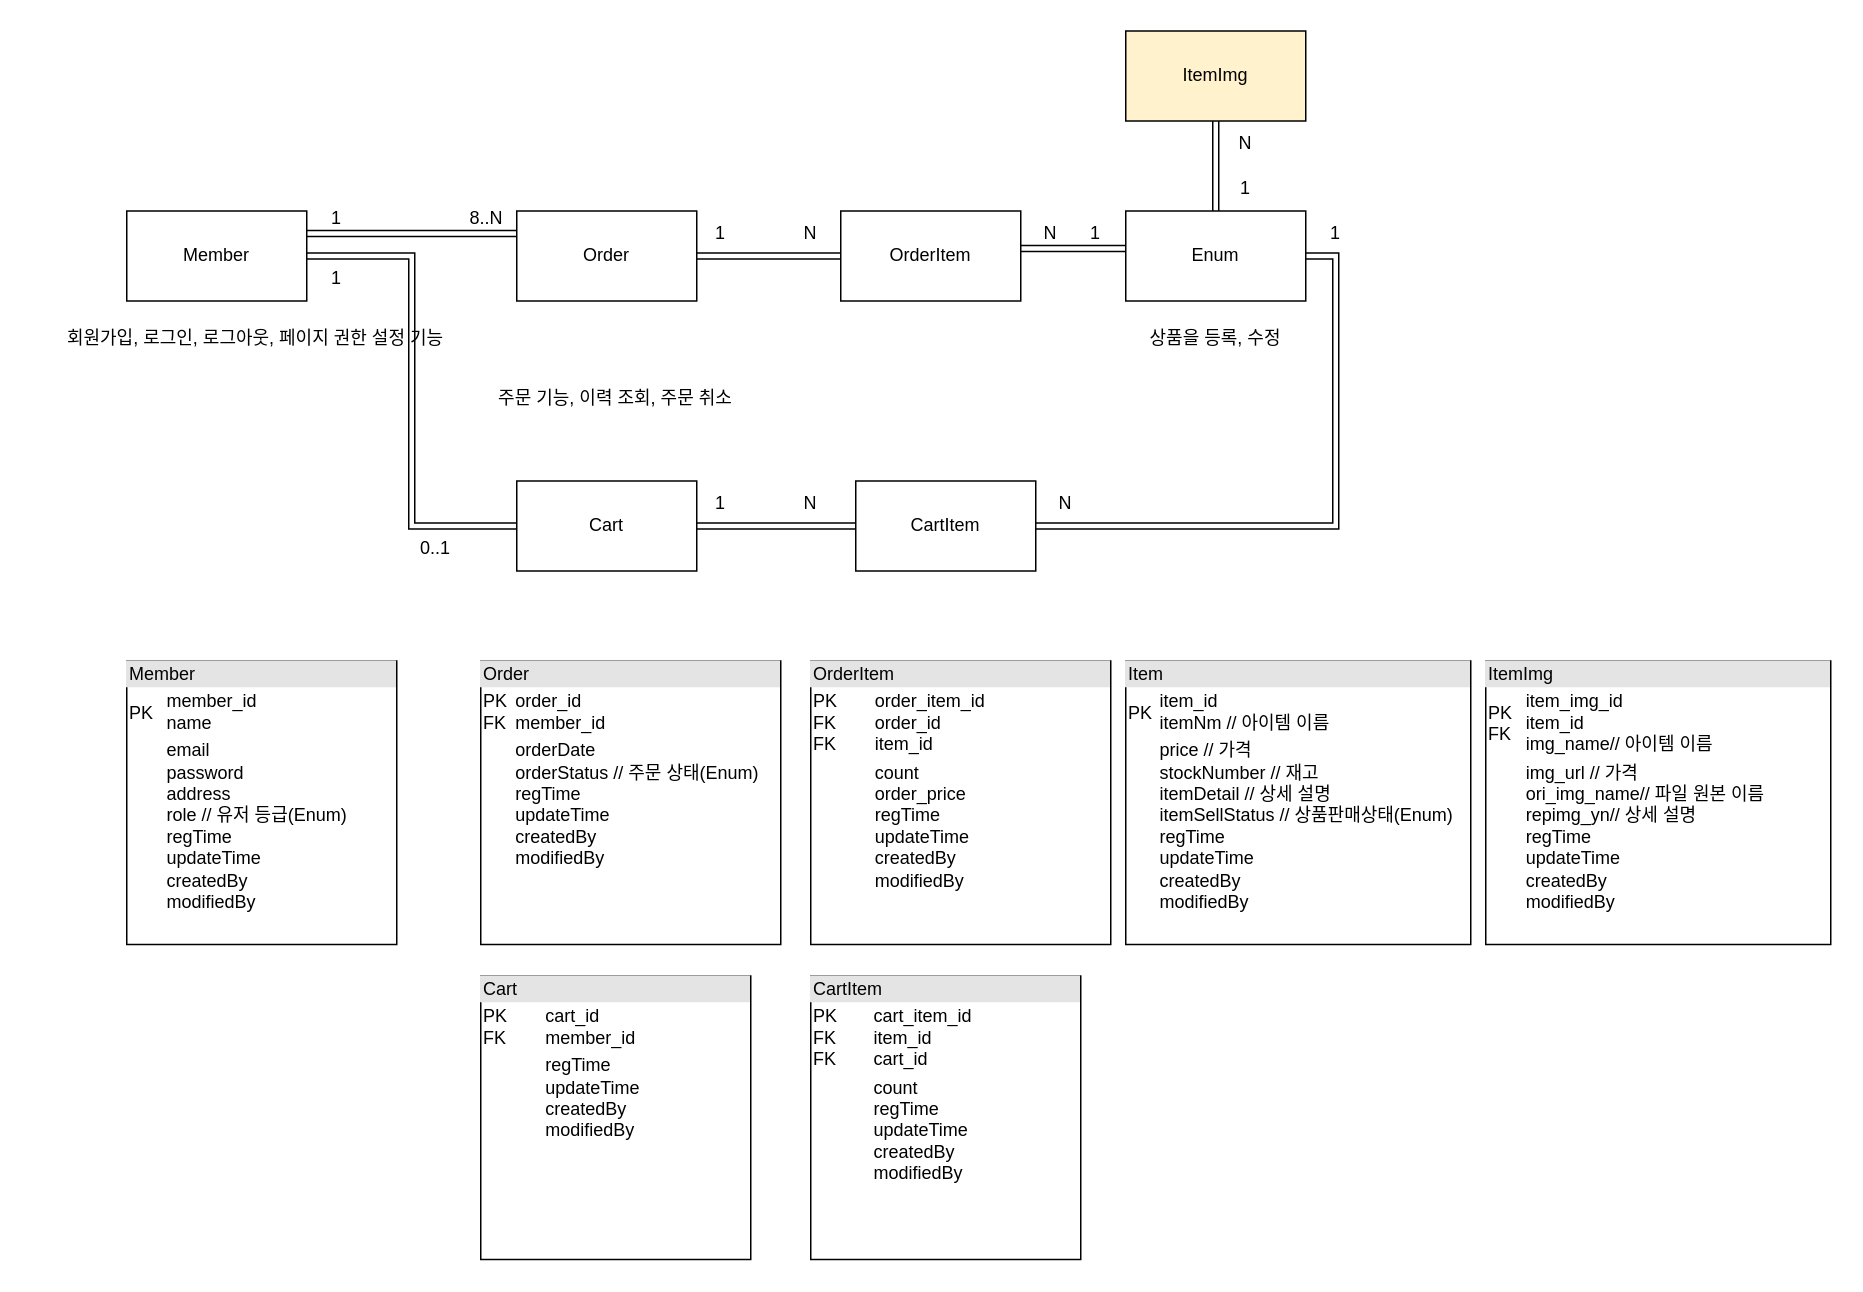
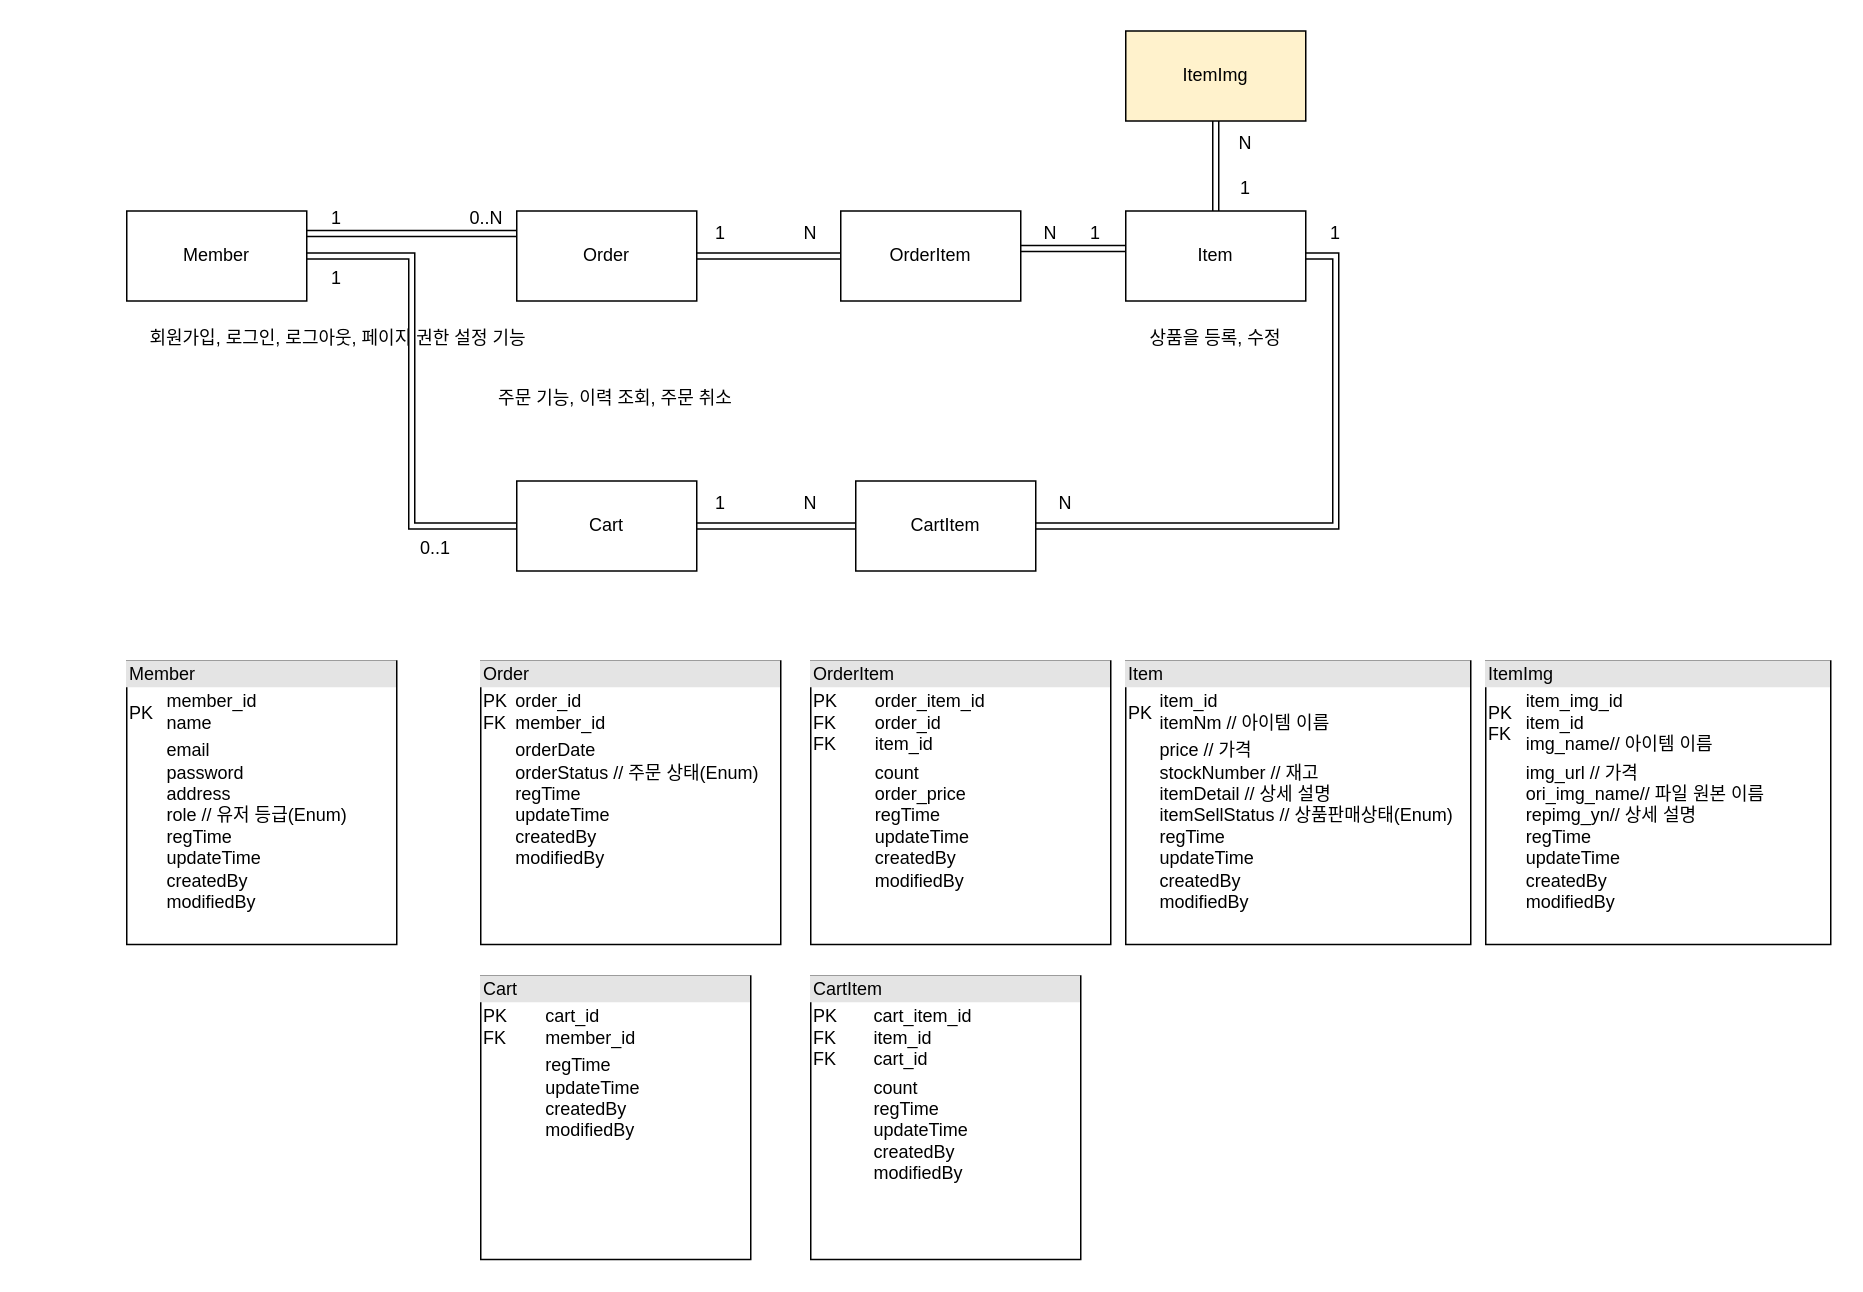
node "8..N": label "8..N" -> "0..N"
node "Enum": label "Enum" -> "Item"
node "회원가입, 로그인, 로그아웃, 페이지 권한 설정 기능": moved (256, 338) -> (338, 338)
